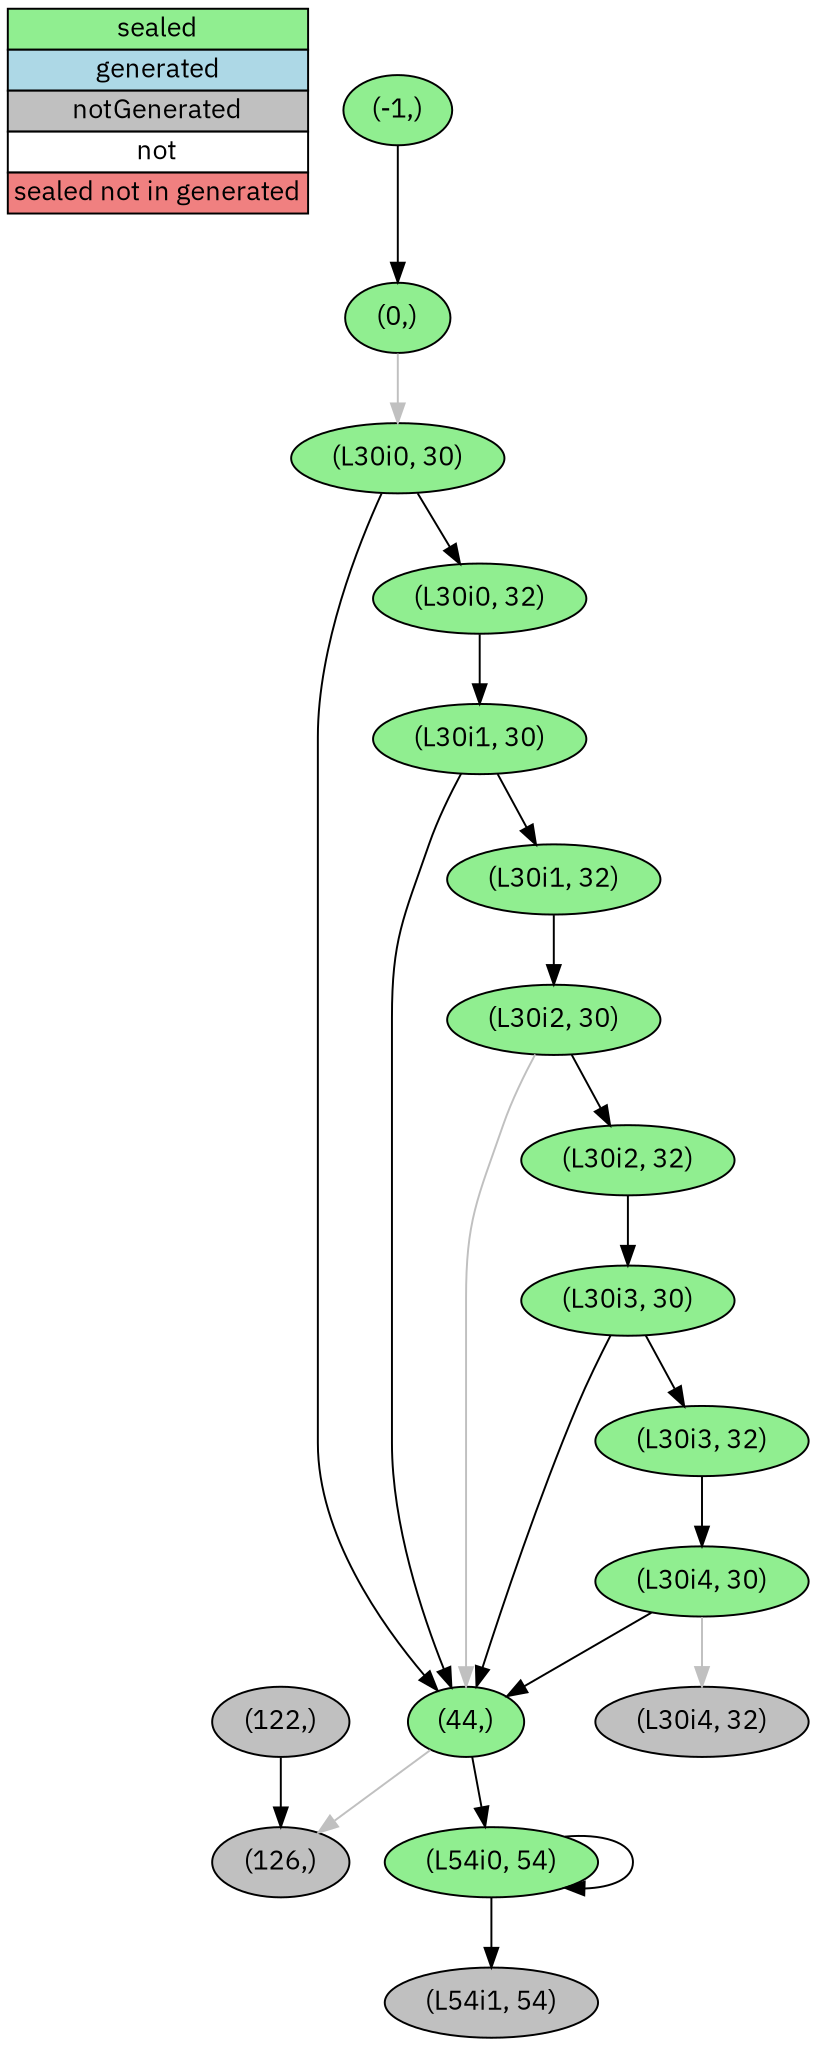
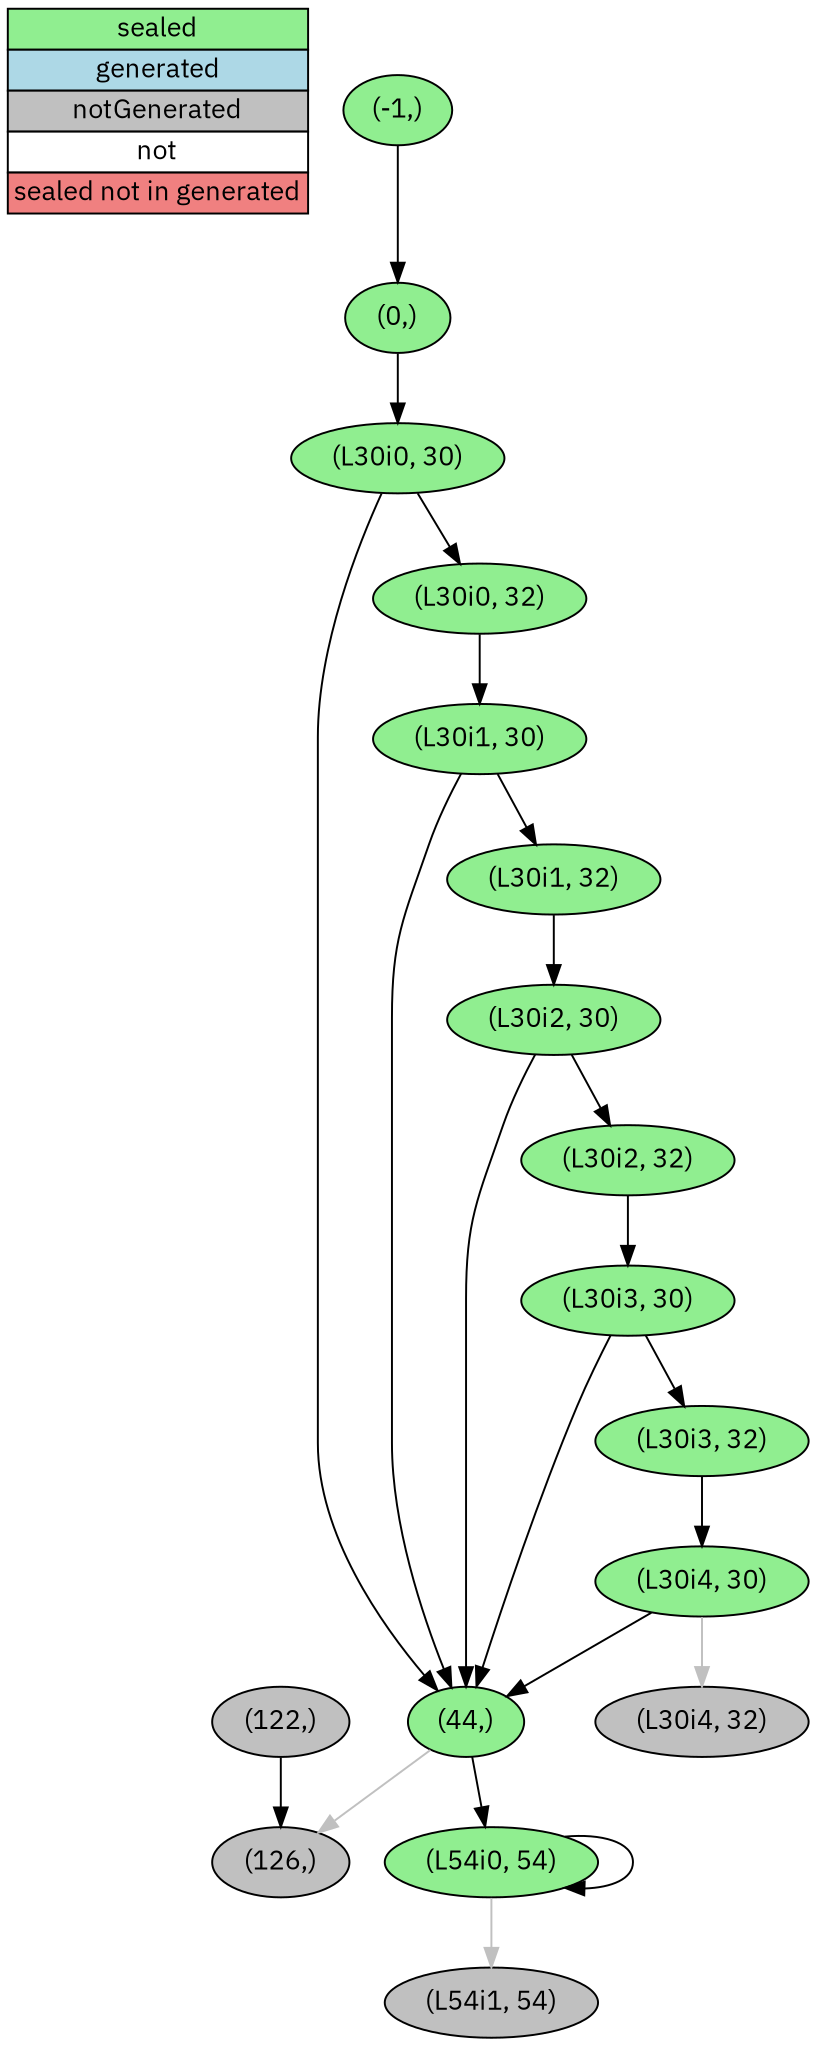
edge "(0,)" -> "(L30i0, 30)": color gray -> black
edge "(L30i2, 30)" -> "(44,)": color gray -> black
edge "(L54i0, 54)" -> "(L54i1, 54)": color black -> gray
